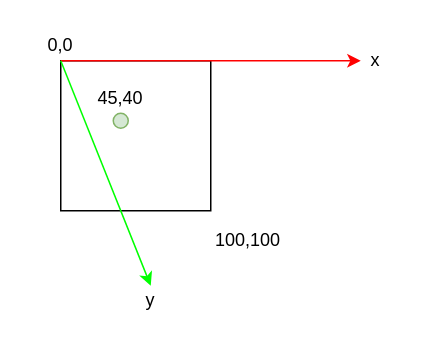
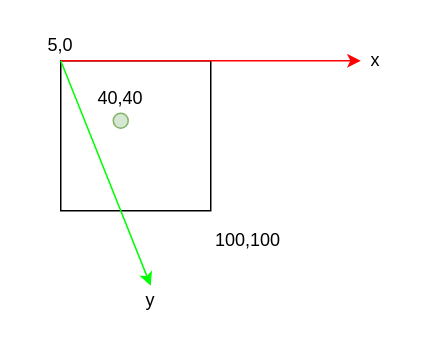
node "0,0": label "0,0" -> "5,0"
node "45,40": label "45,40" -> "40,40"
